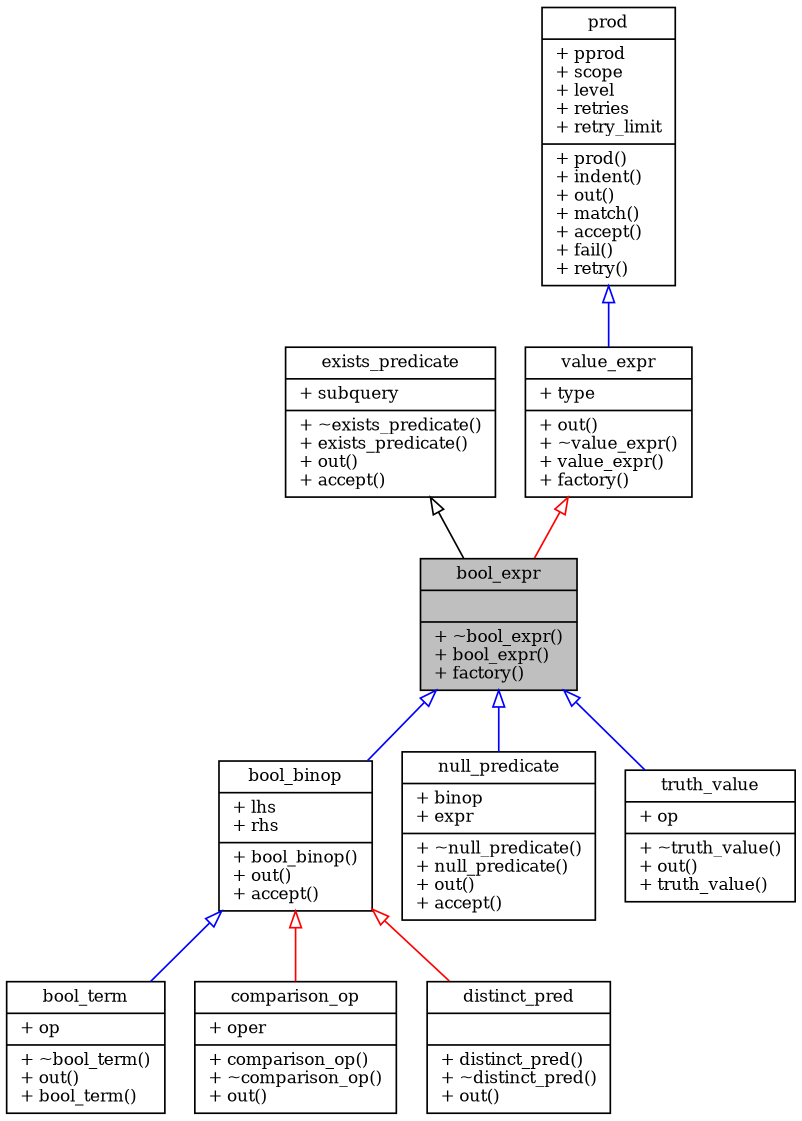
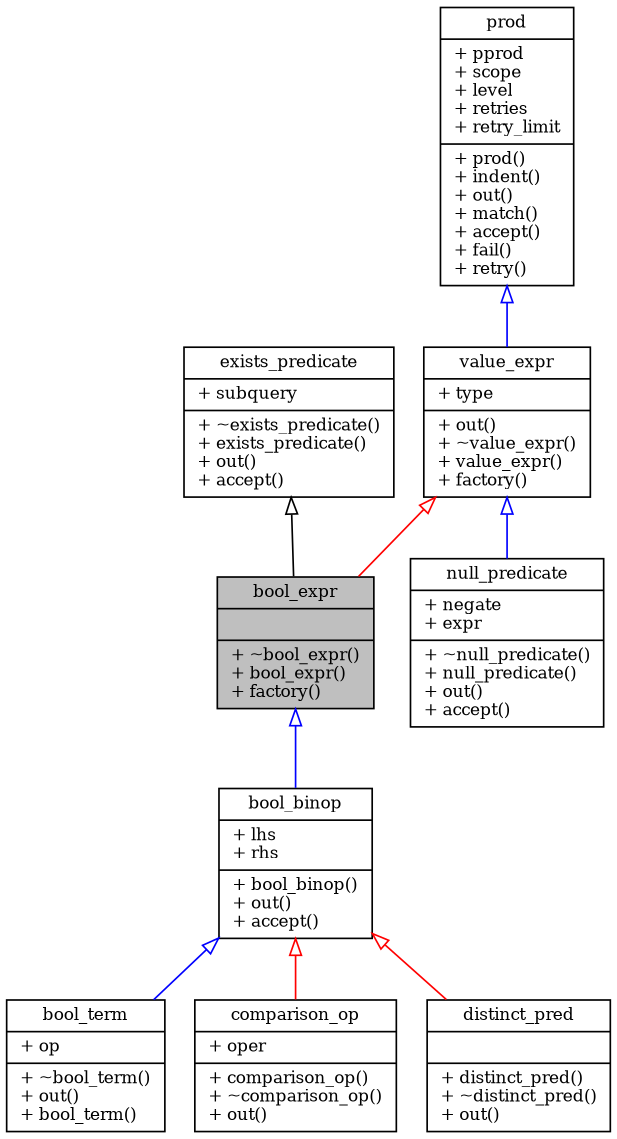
edge "null_predicate" -> "bool_expr": now "null_predicate" -> "value_expr"
node "null_predicate": text "+ binop" -> "+ negate"
node "truth_value": removed
